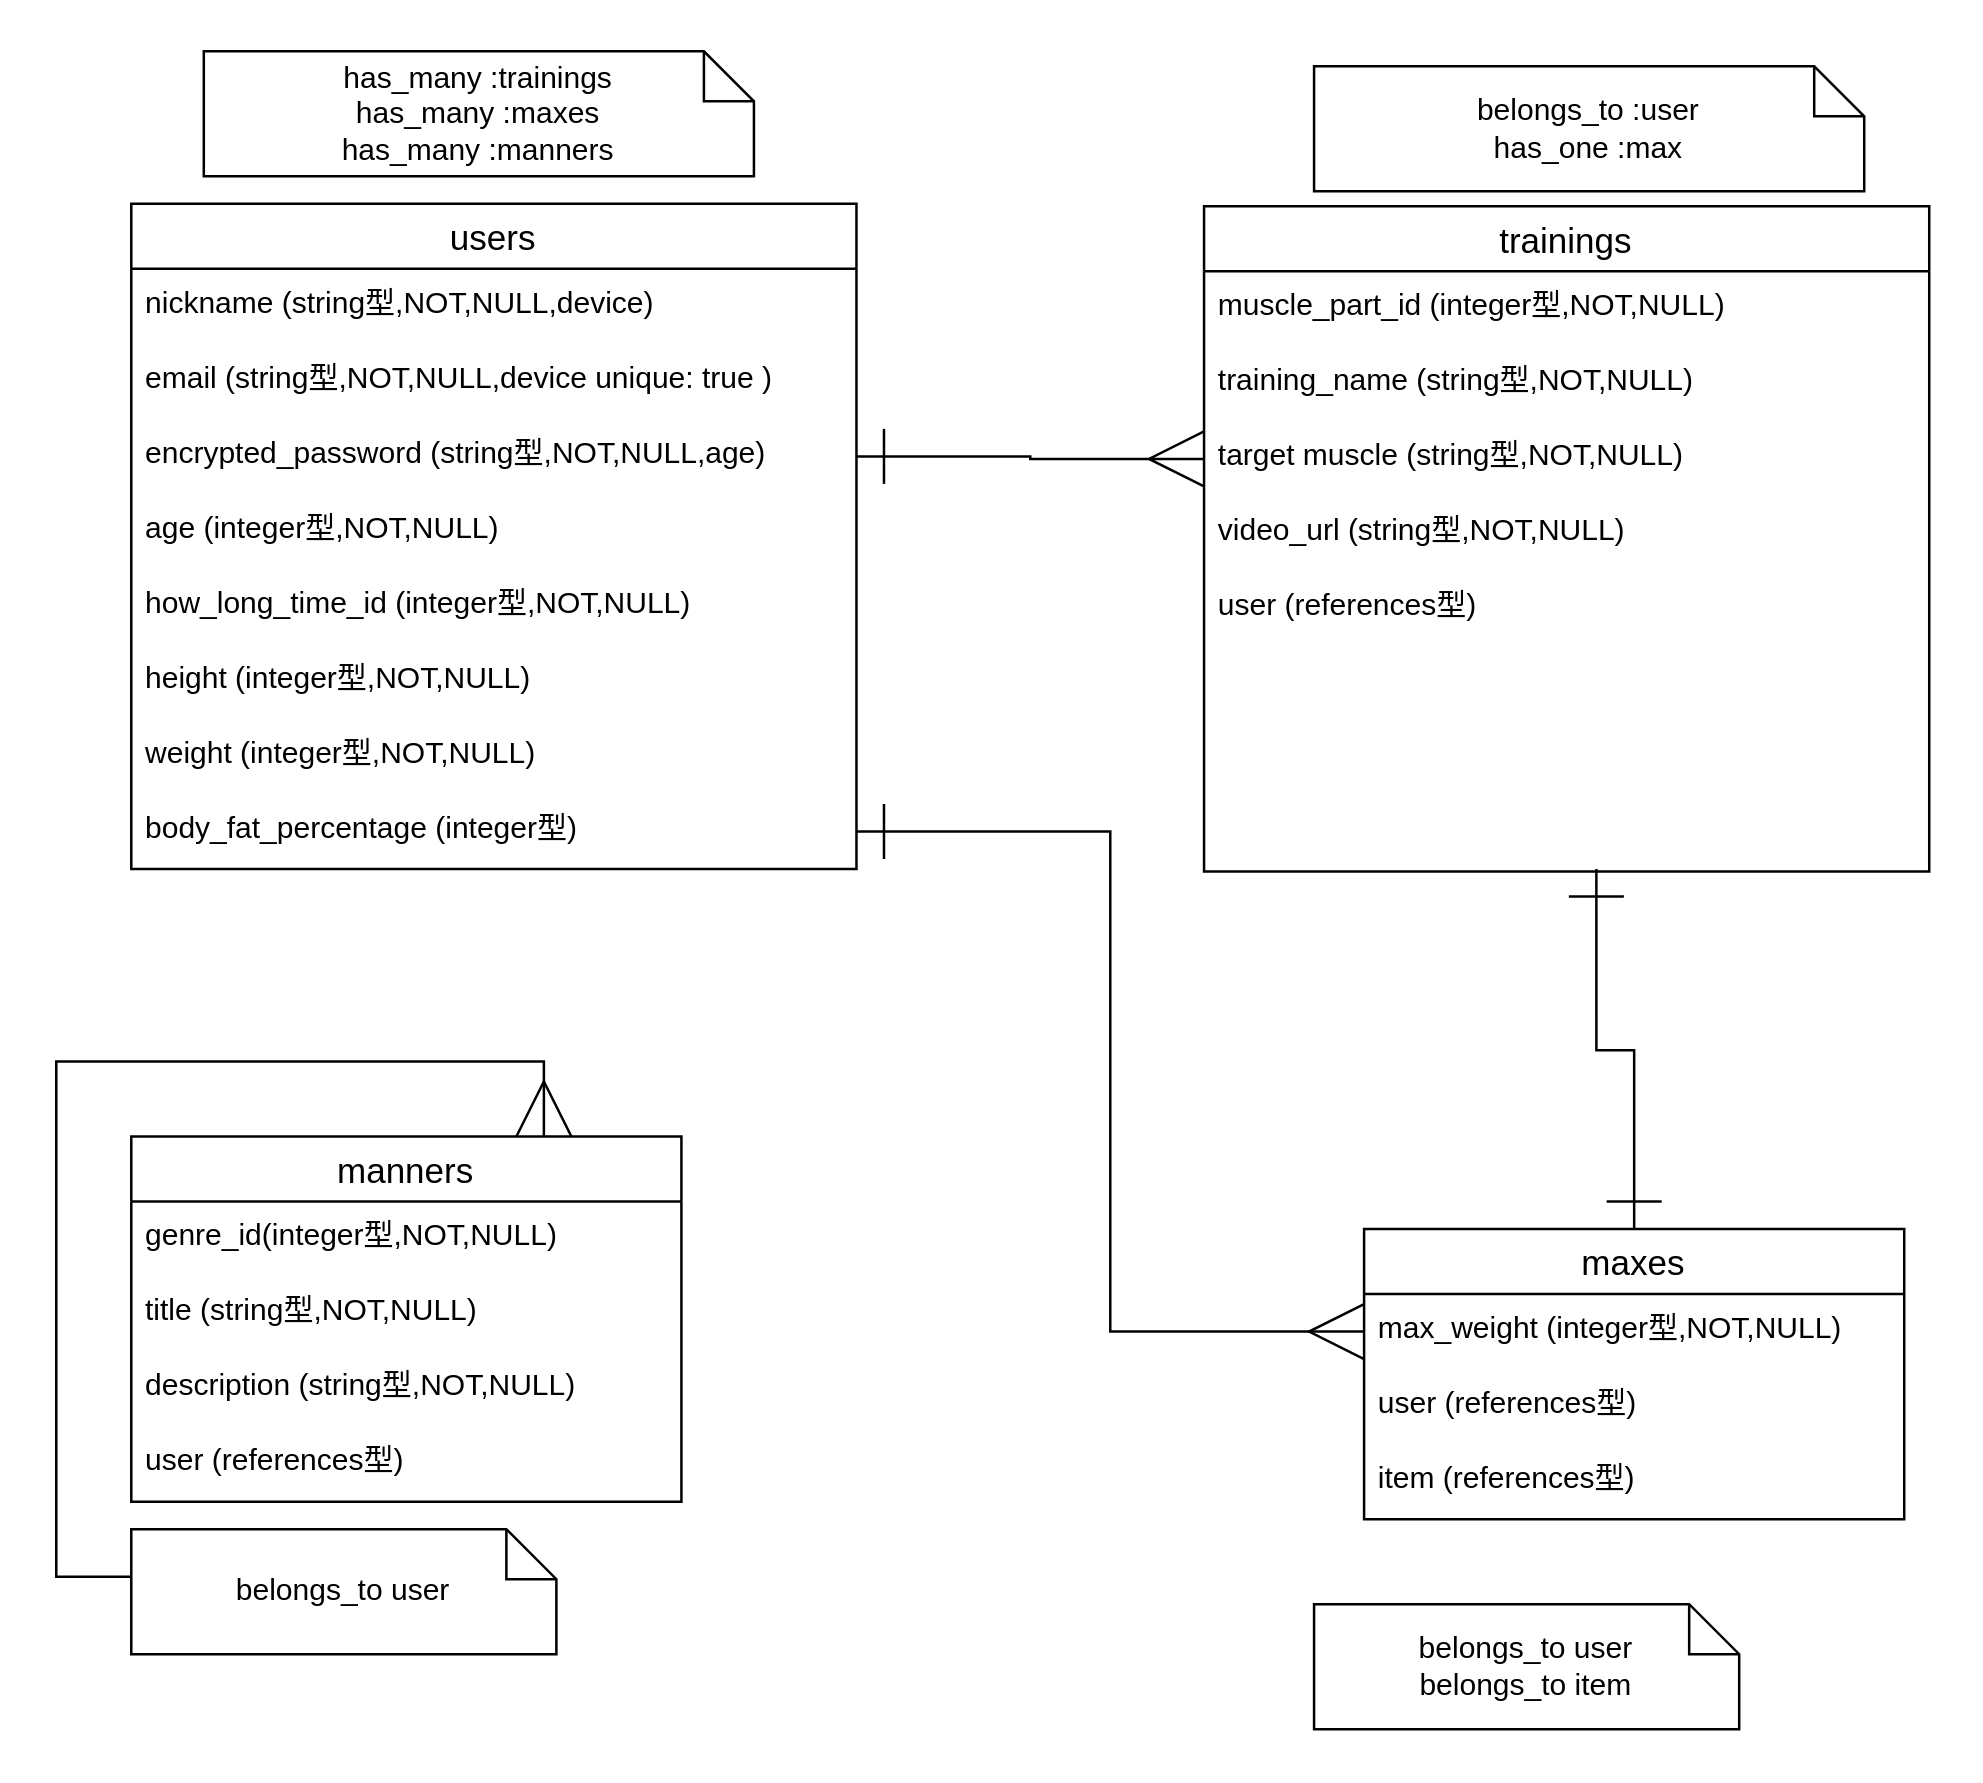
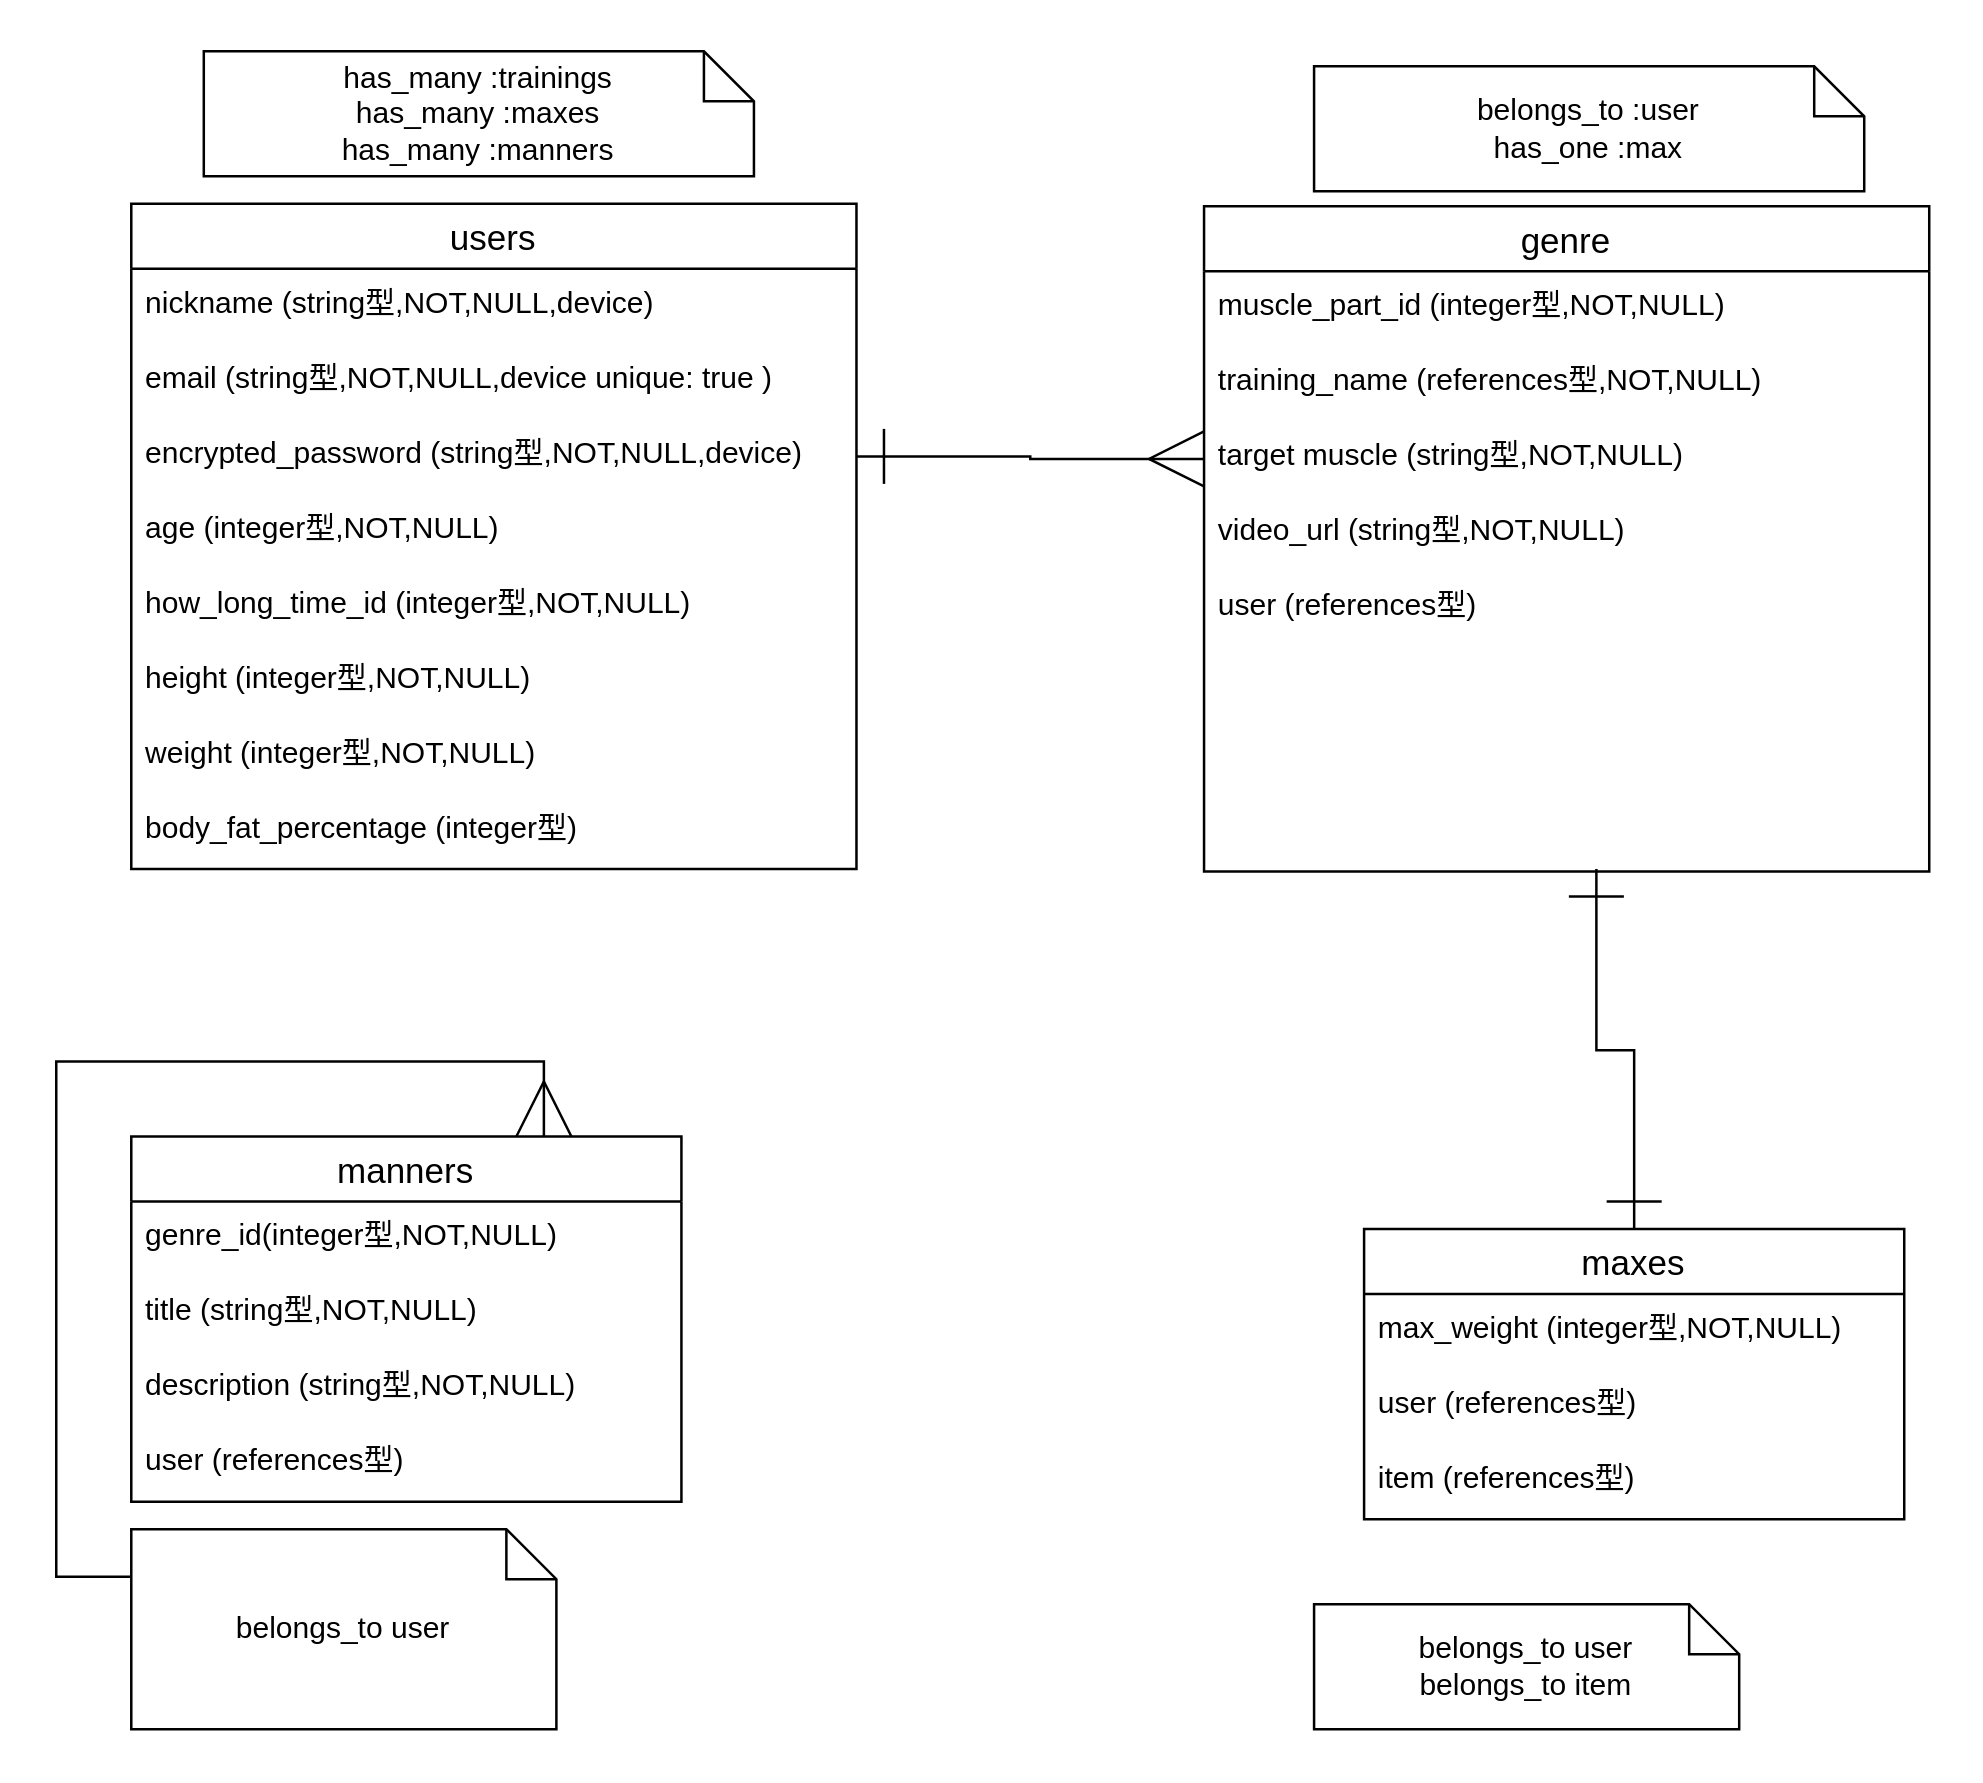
node "trainings": label "trainings" -> "genre"
node "training_name (string型,NOT,NULL)": label "training_name (string型,NOT,NULL)" -> "training_name (references型,NOT,NULL)"
node "encrypted_password (string型,NOT,NULL,age)": label "encrypted_password (string型,NOT,NULL,age)" -> "encrypted_password (string型,NOT,NULL,device)"
edge "body_fat_percentage (integer型)" -- "max_weight (integer型,NOT,NULL)": removed
node "belongs_to user": size 425x125 -> 425x200
